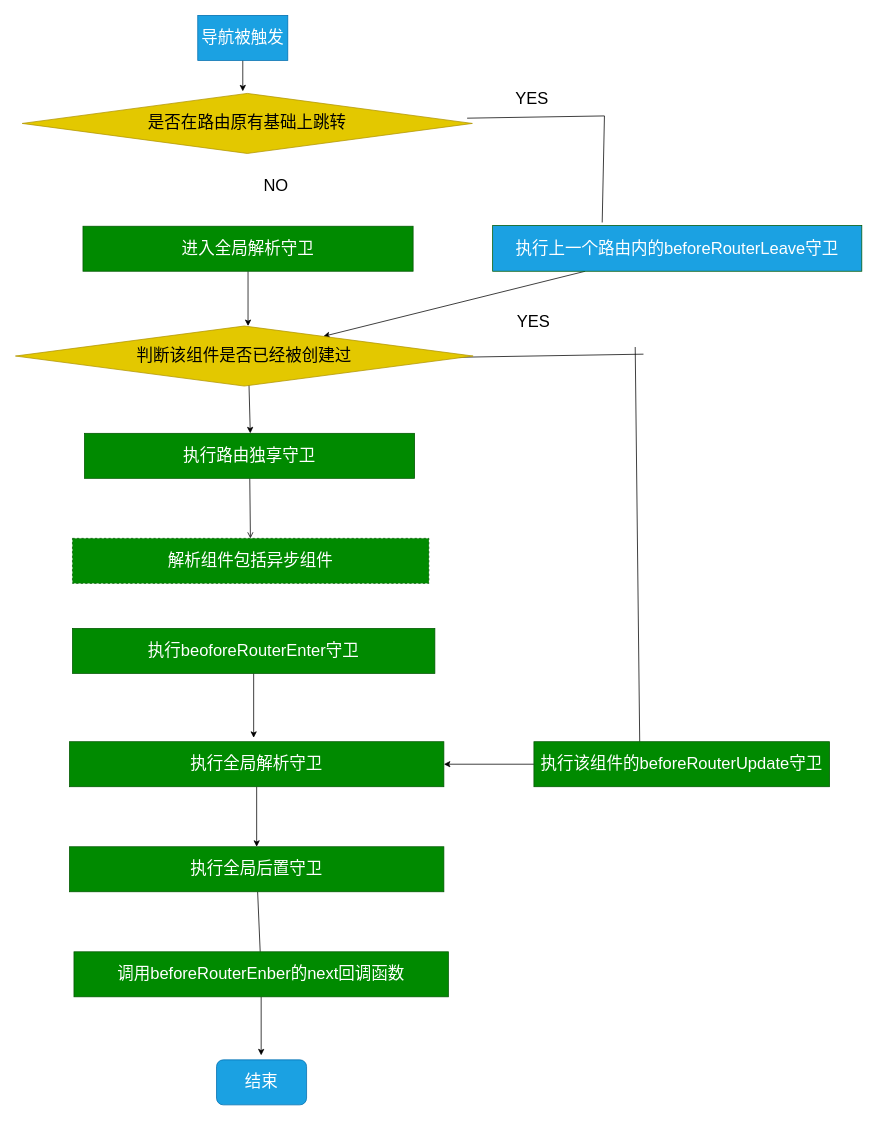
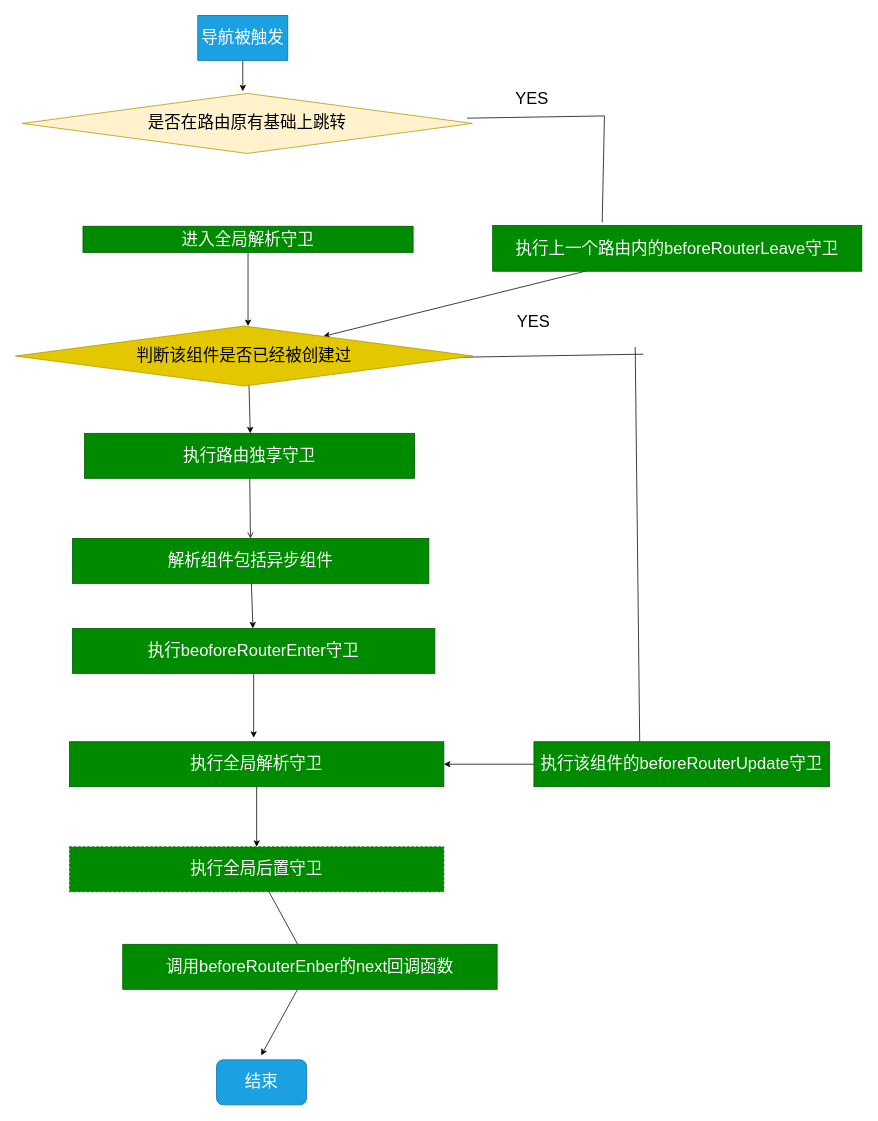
node "是否在路由原有基础上跳转": fillcolor #e3c800 -> #fff2cc
node "NO": removed
node "执行上一个路由内的beforeRouterLeave守卫": fillcolor #1ba1e2 -> #008a00
node "进入全局解析守卫": size 330x45 -> 330x26
node "解析组件包括异步组件": style dashed -> solid
edge "解析组件包括异步组件" -> "执行beoforeRouterEnter守卫": added
node "执行全局后置守卫": style solid -> dashed
node "调用beforeRouterEnber的next回调函数": moved (261, 974) -> (310, 966)
